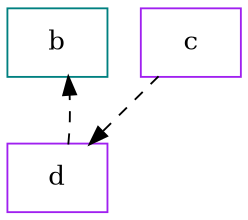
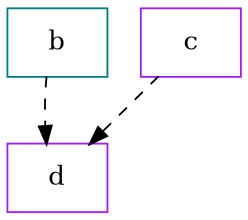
edge "d" -> "b": reversed
